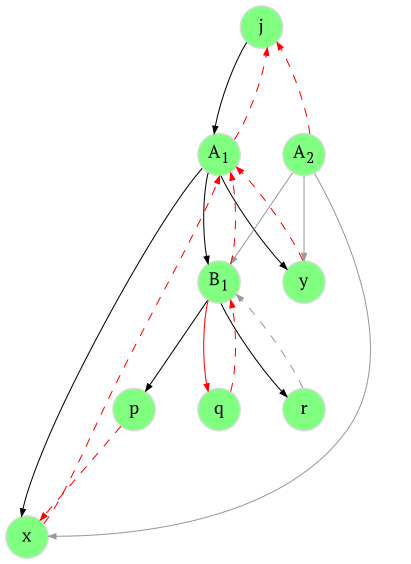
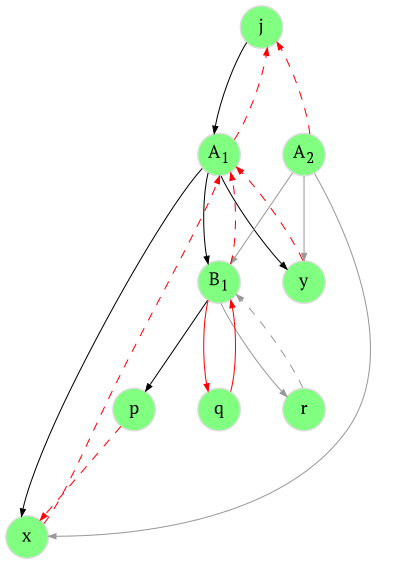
edge "B" -> "r": color #000000 -> #999999
edge "q" -> "B": style dashed -> solid
